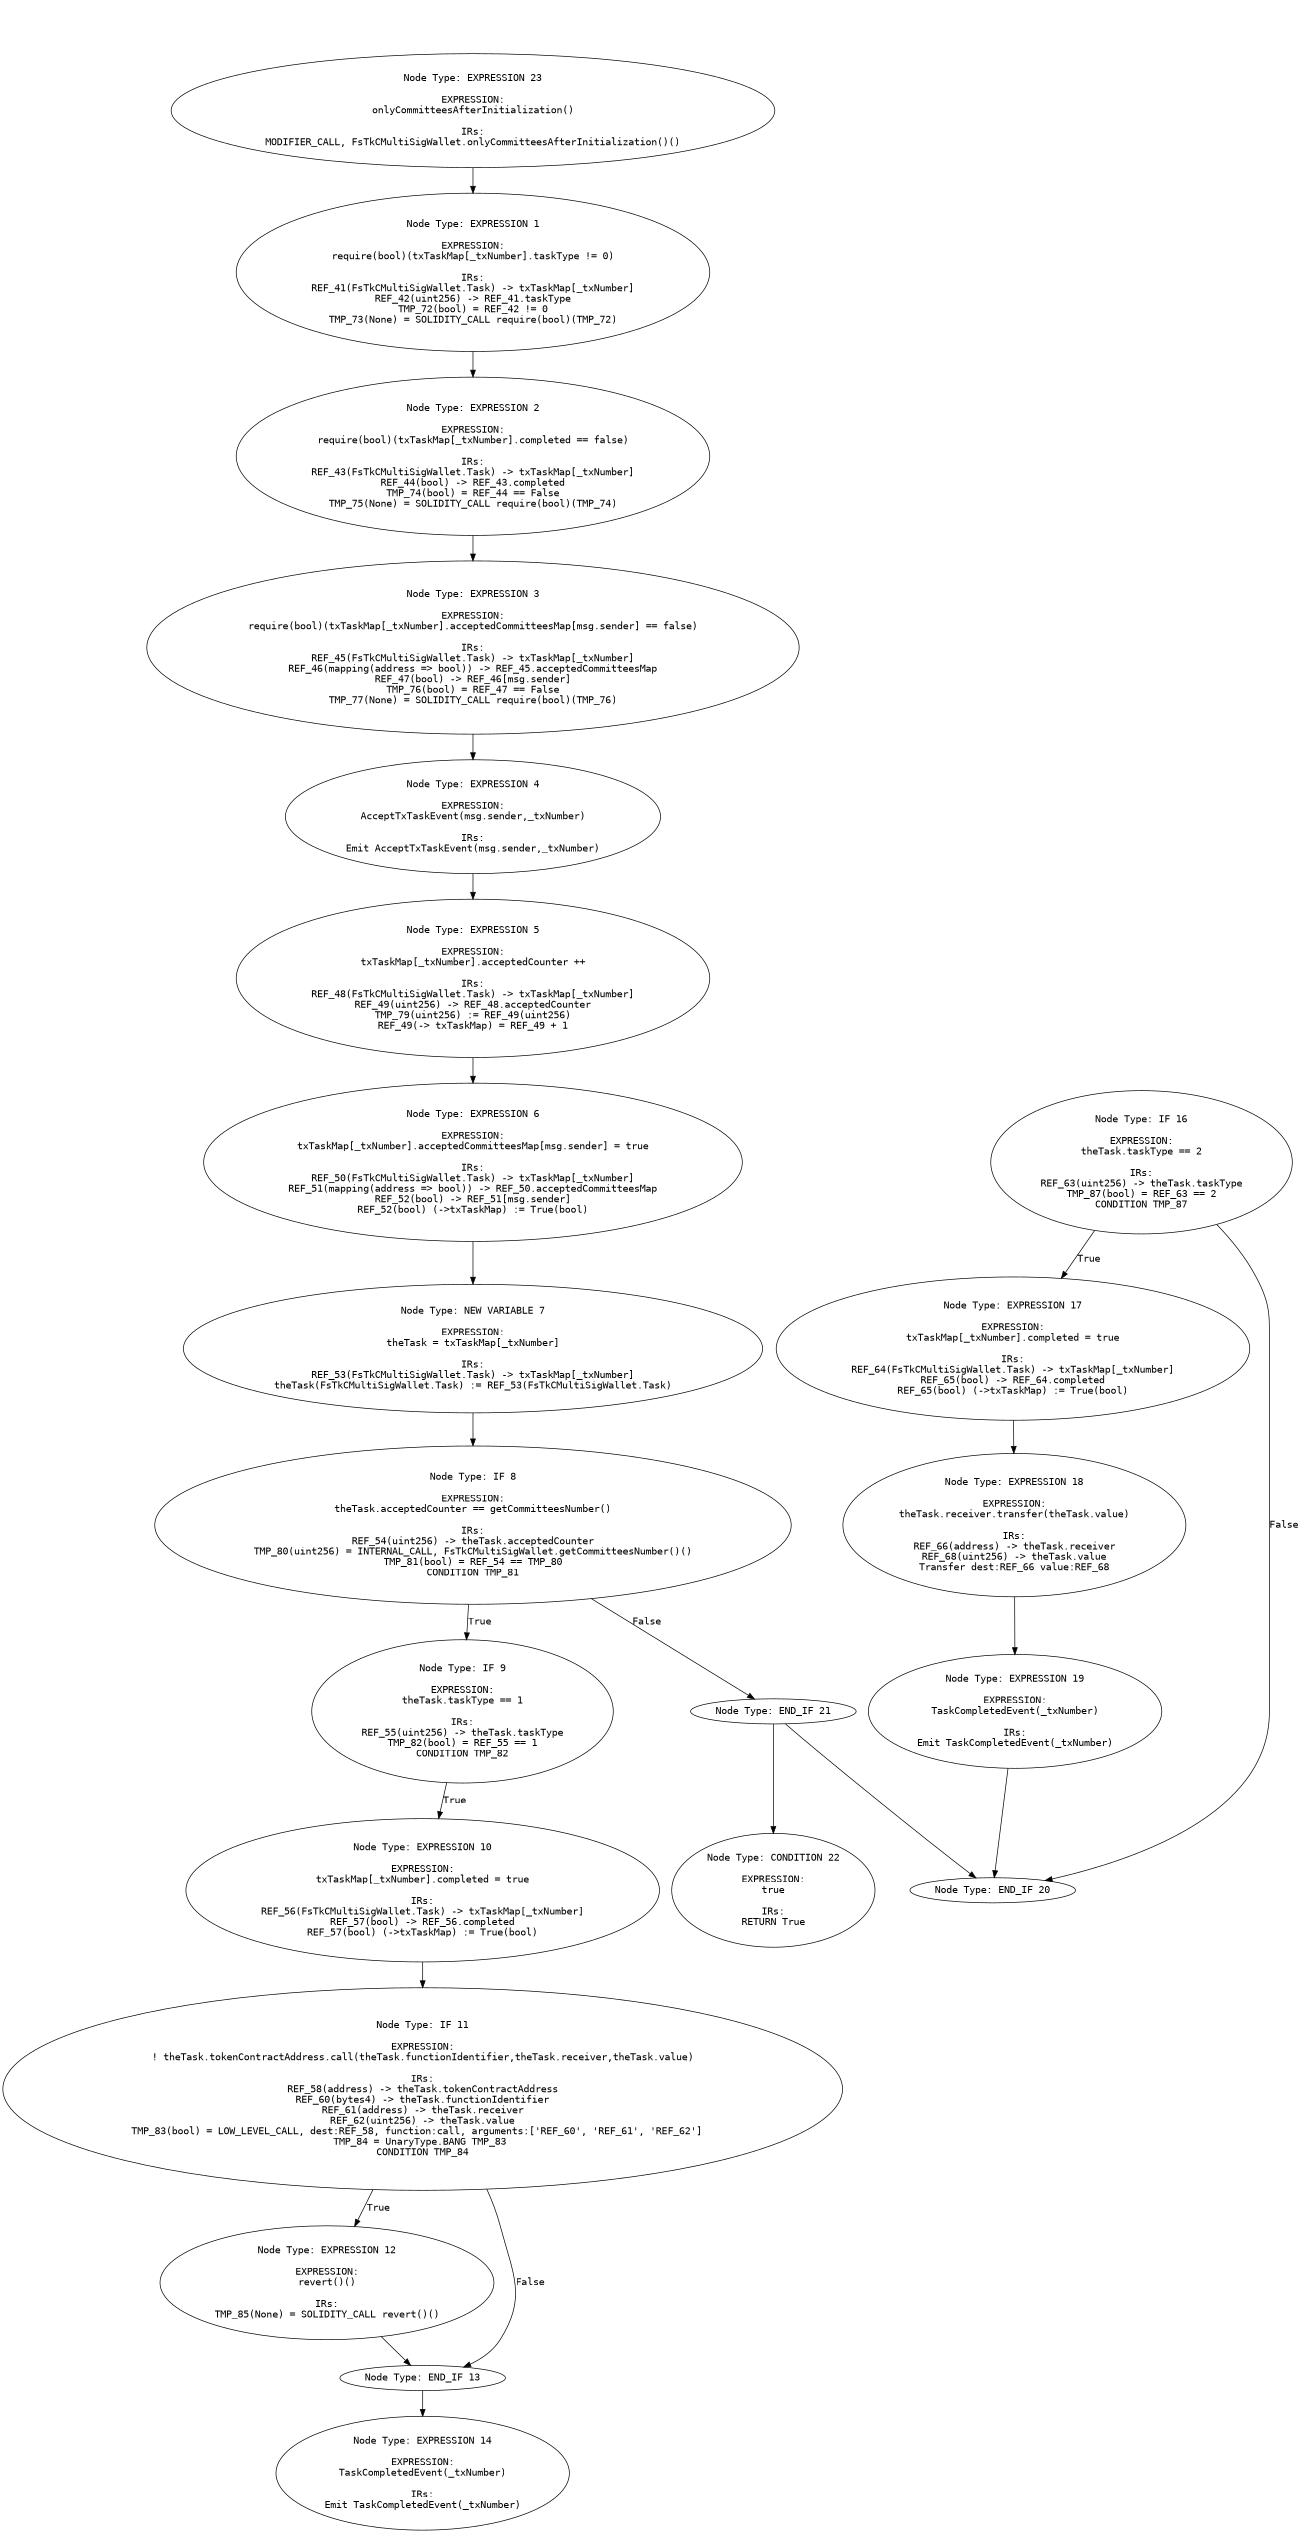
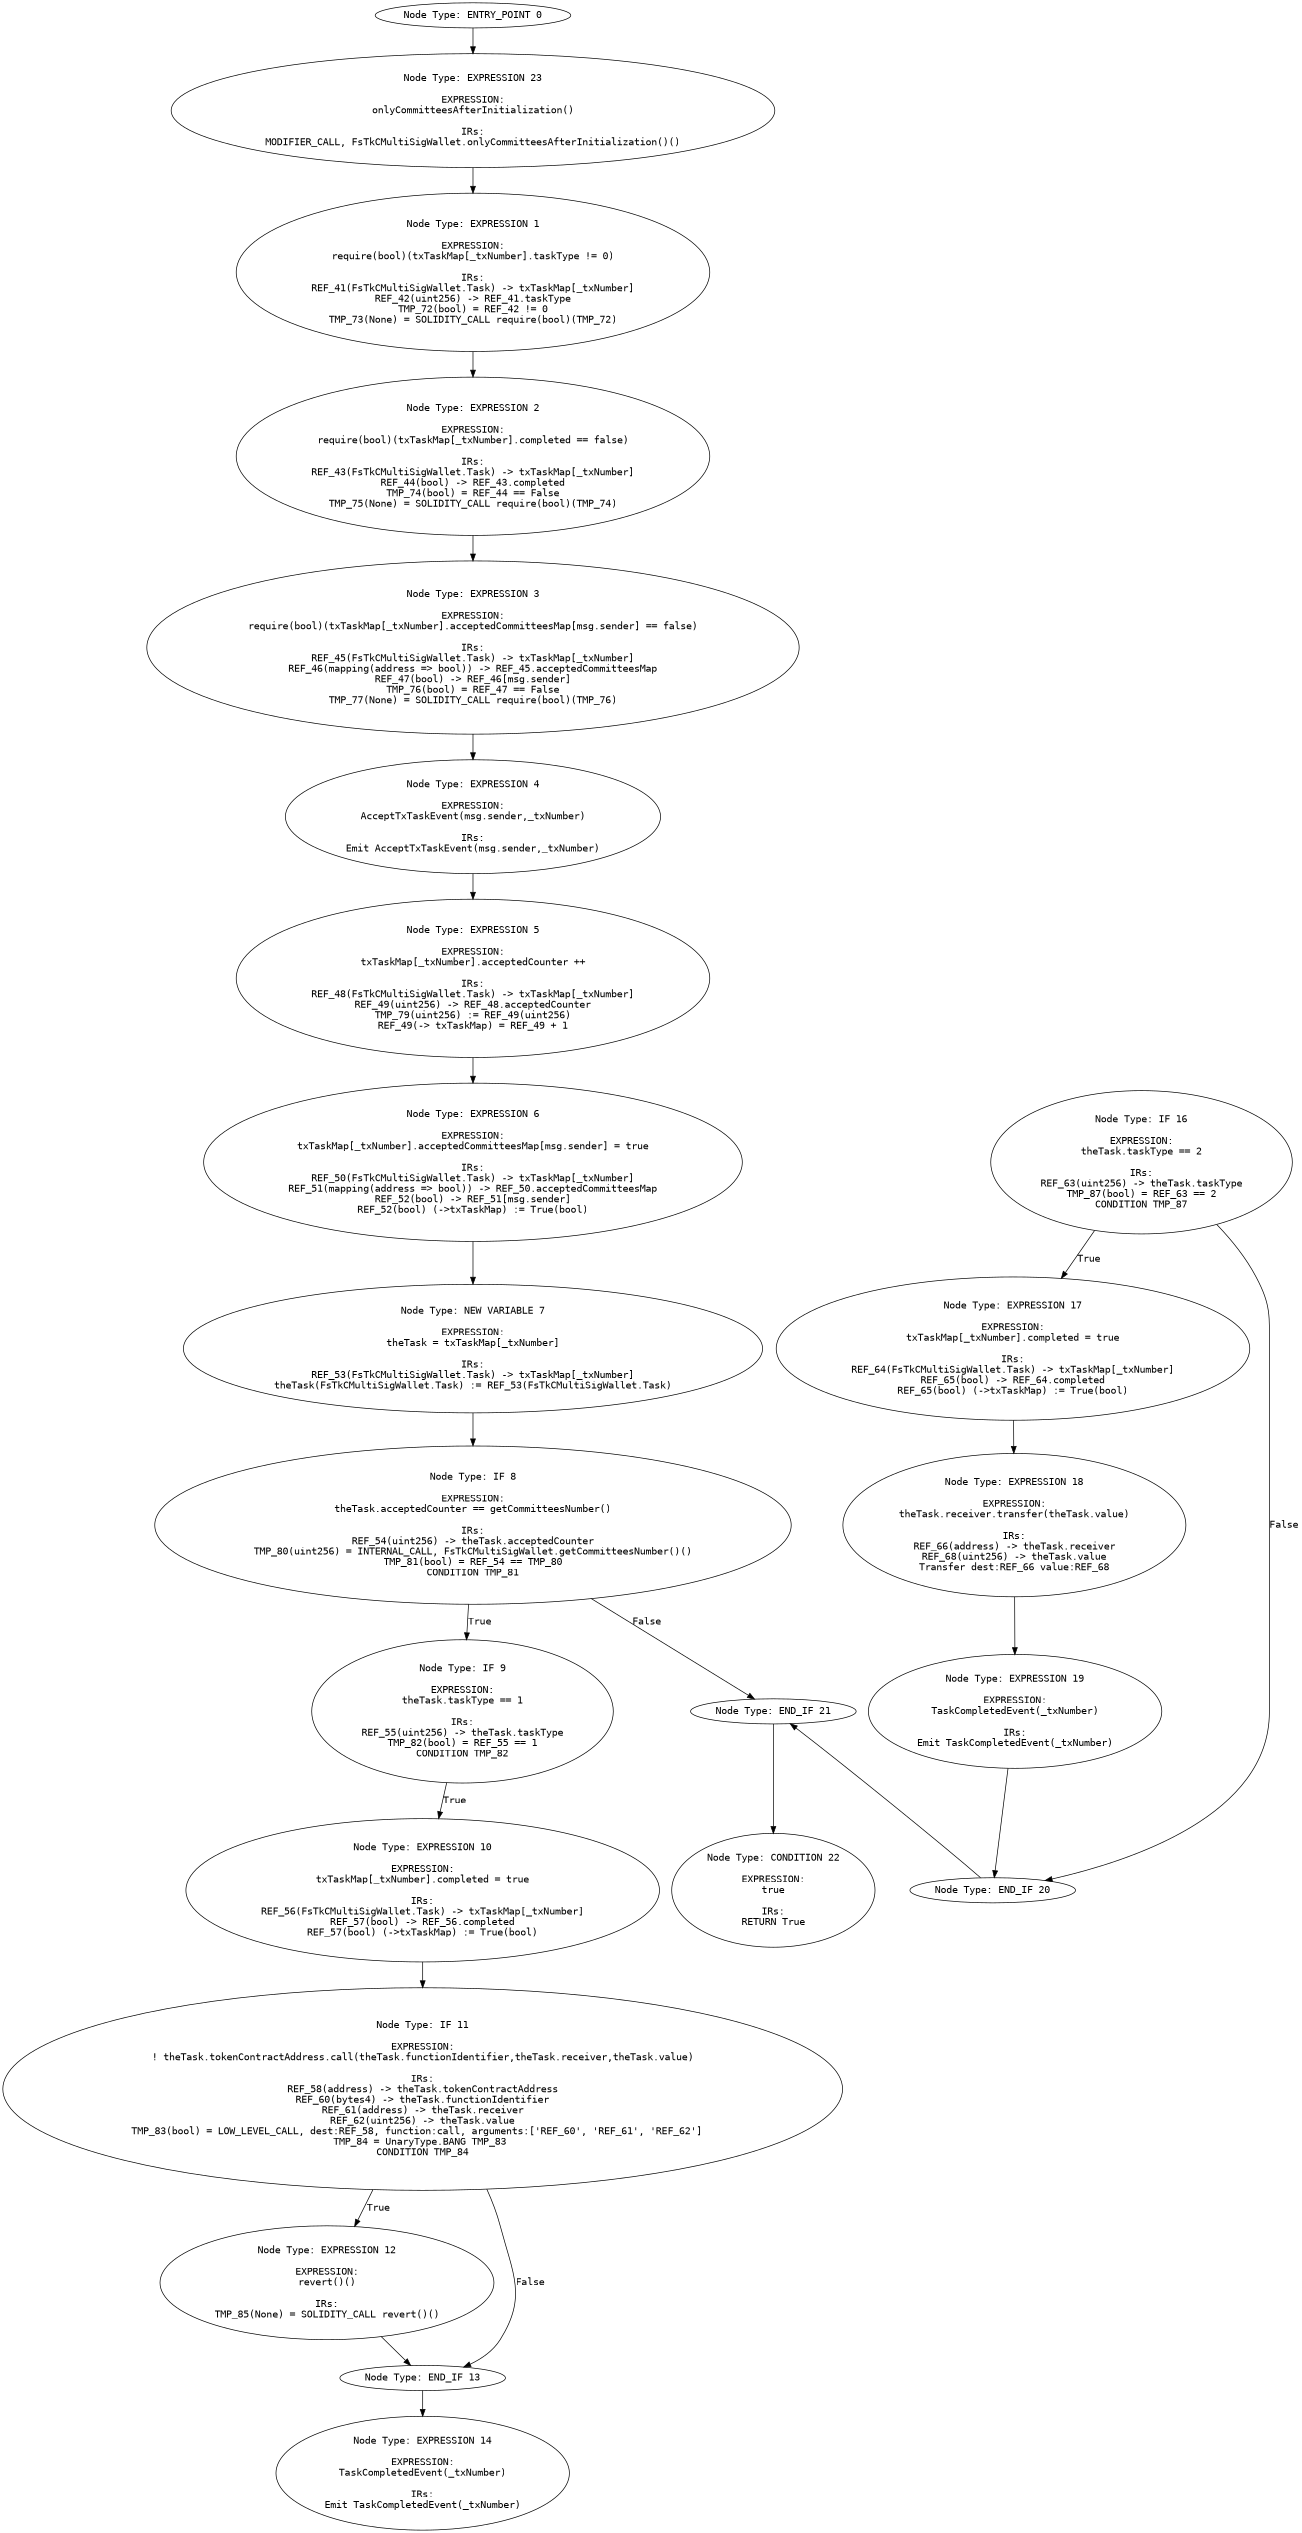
node "Node Type: ENTRY_POINT 0": added
edge "Node Type: END_IF 21" -> "Node Type: END_IF 20": reversed
